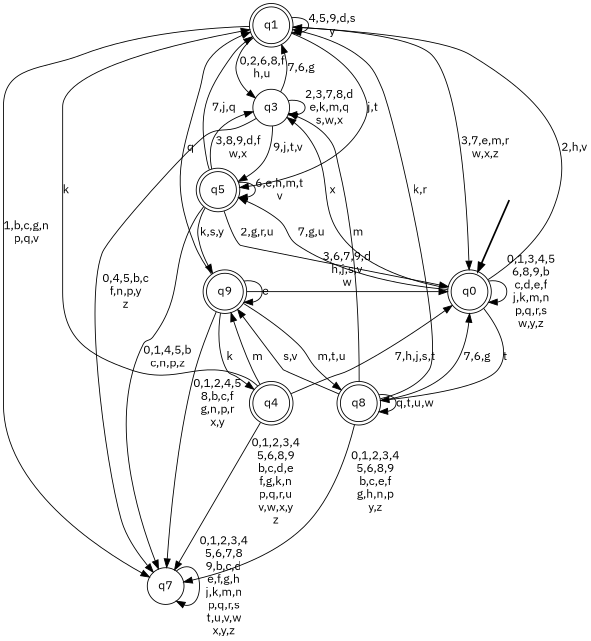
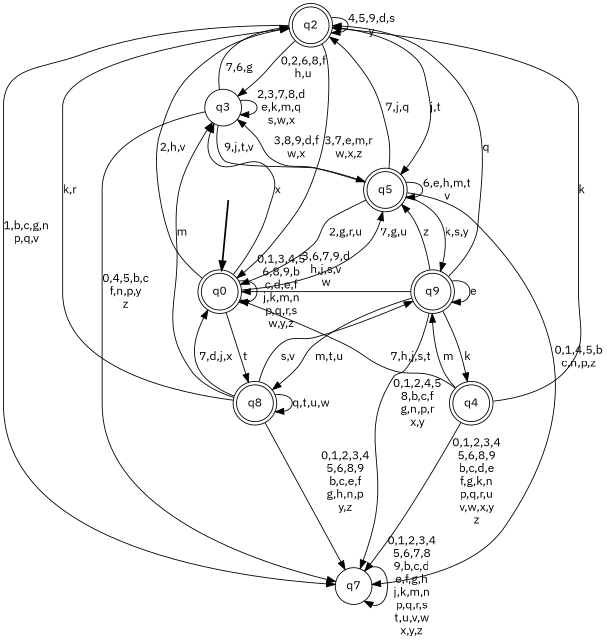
node "q1": label "q1" -> "q2"
edge "q9" -> "q5": added, label "z"
edge "q8" -> "q0": label "7,6,g" -> "7,d,j,x"
